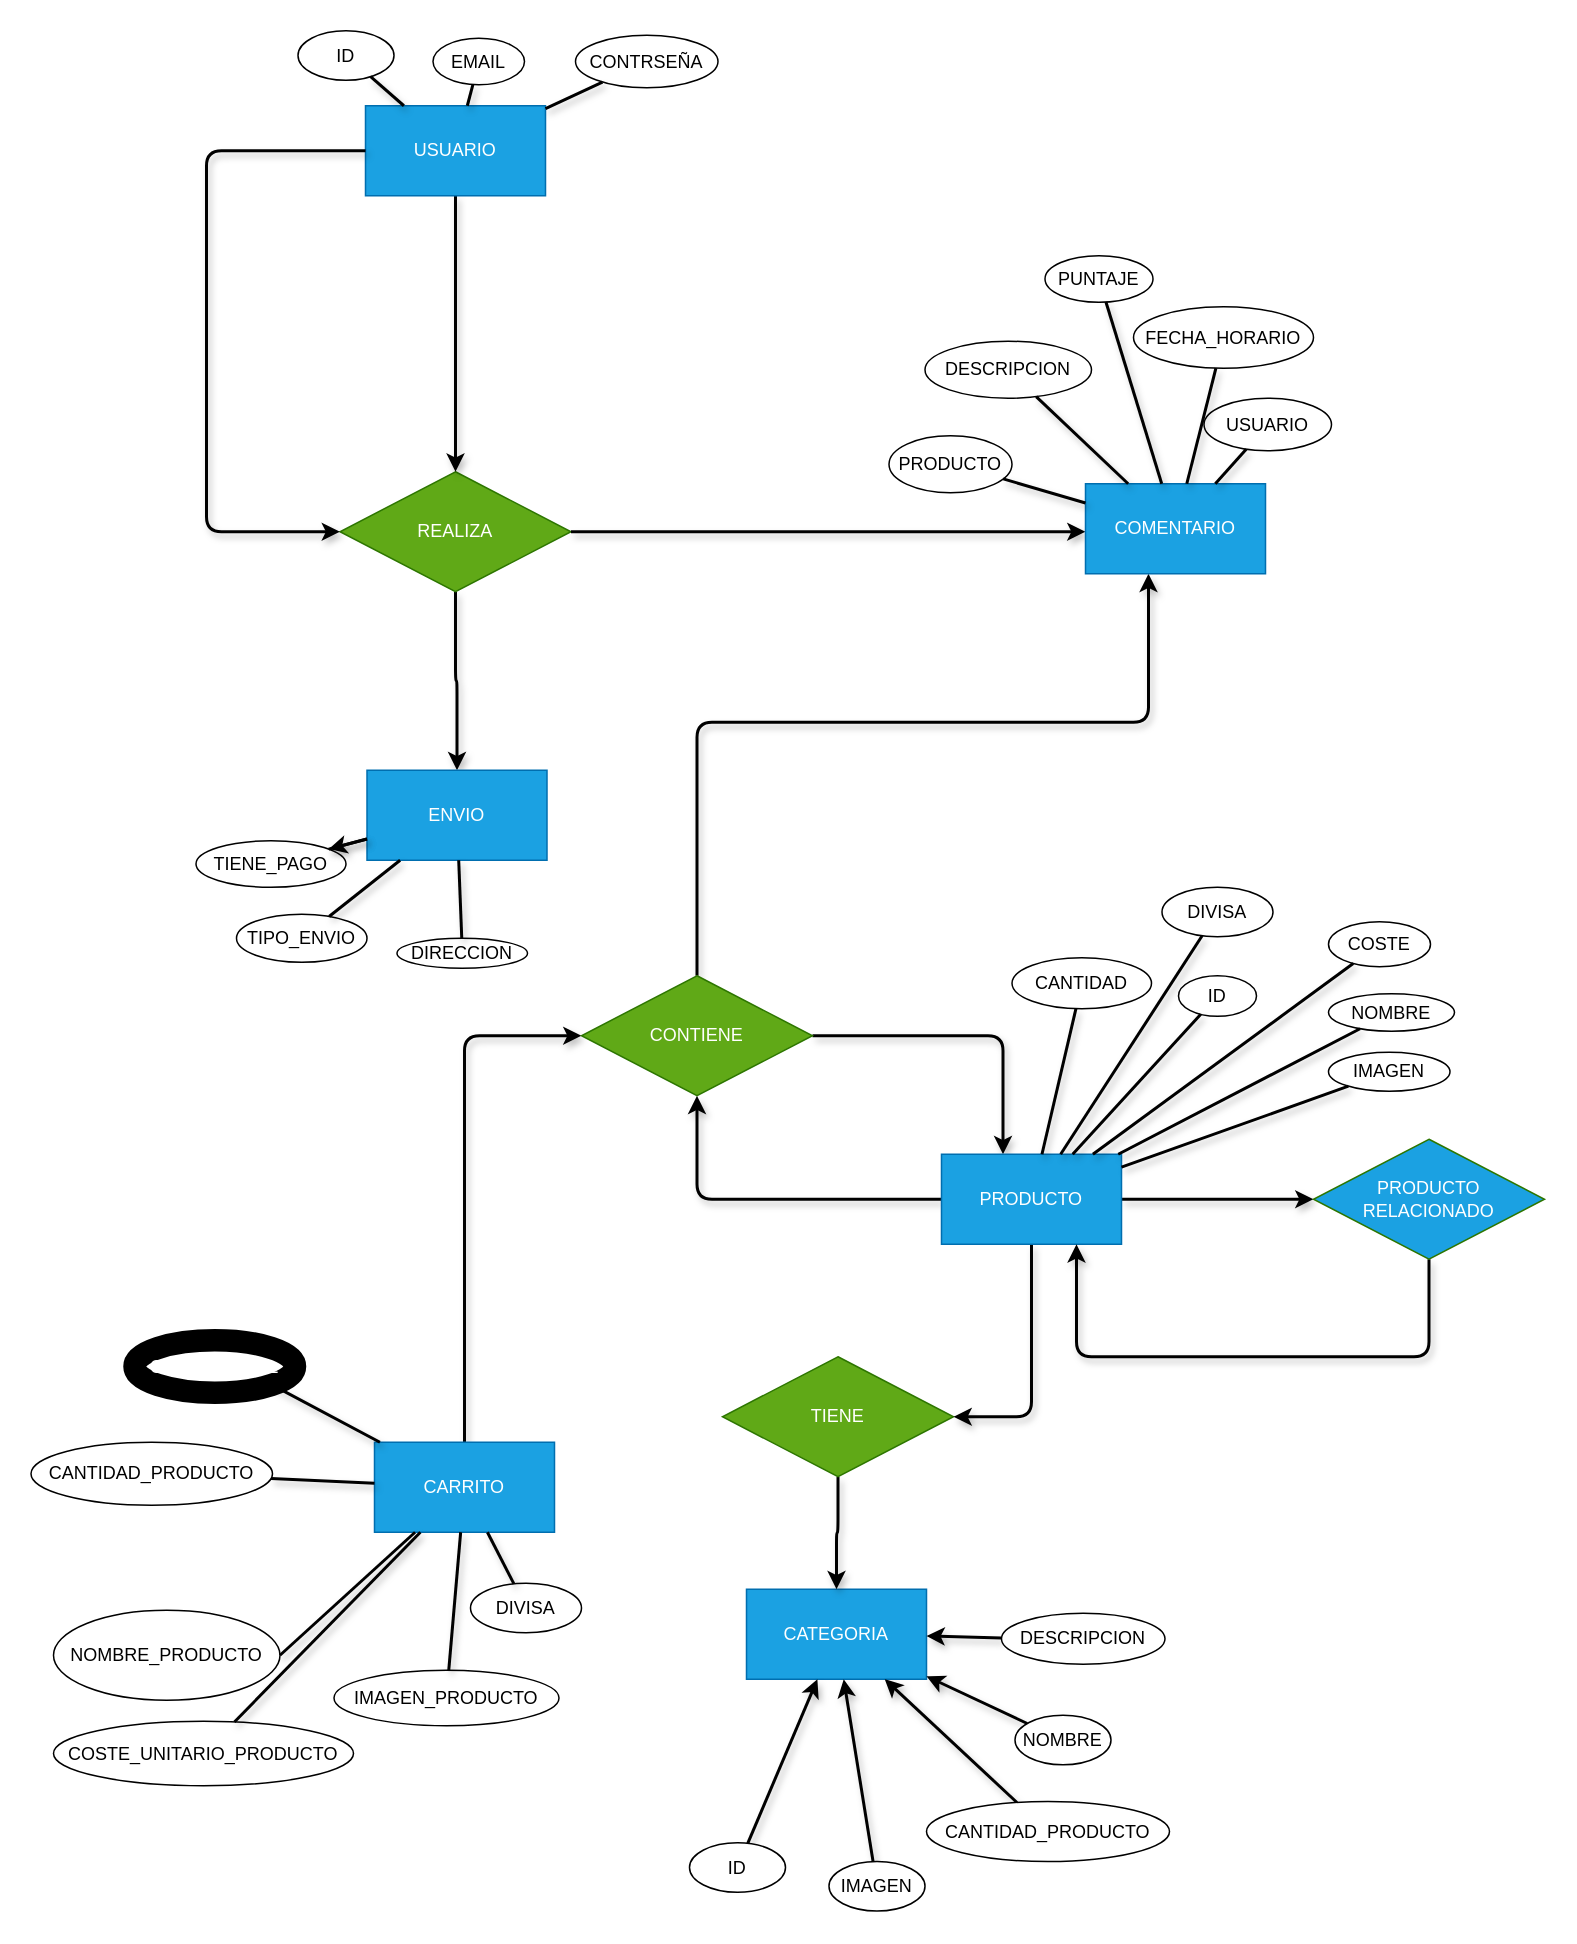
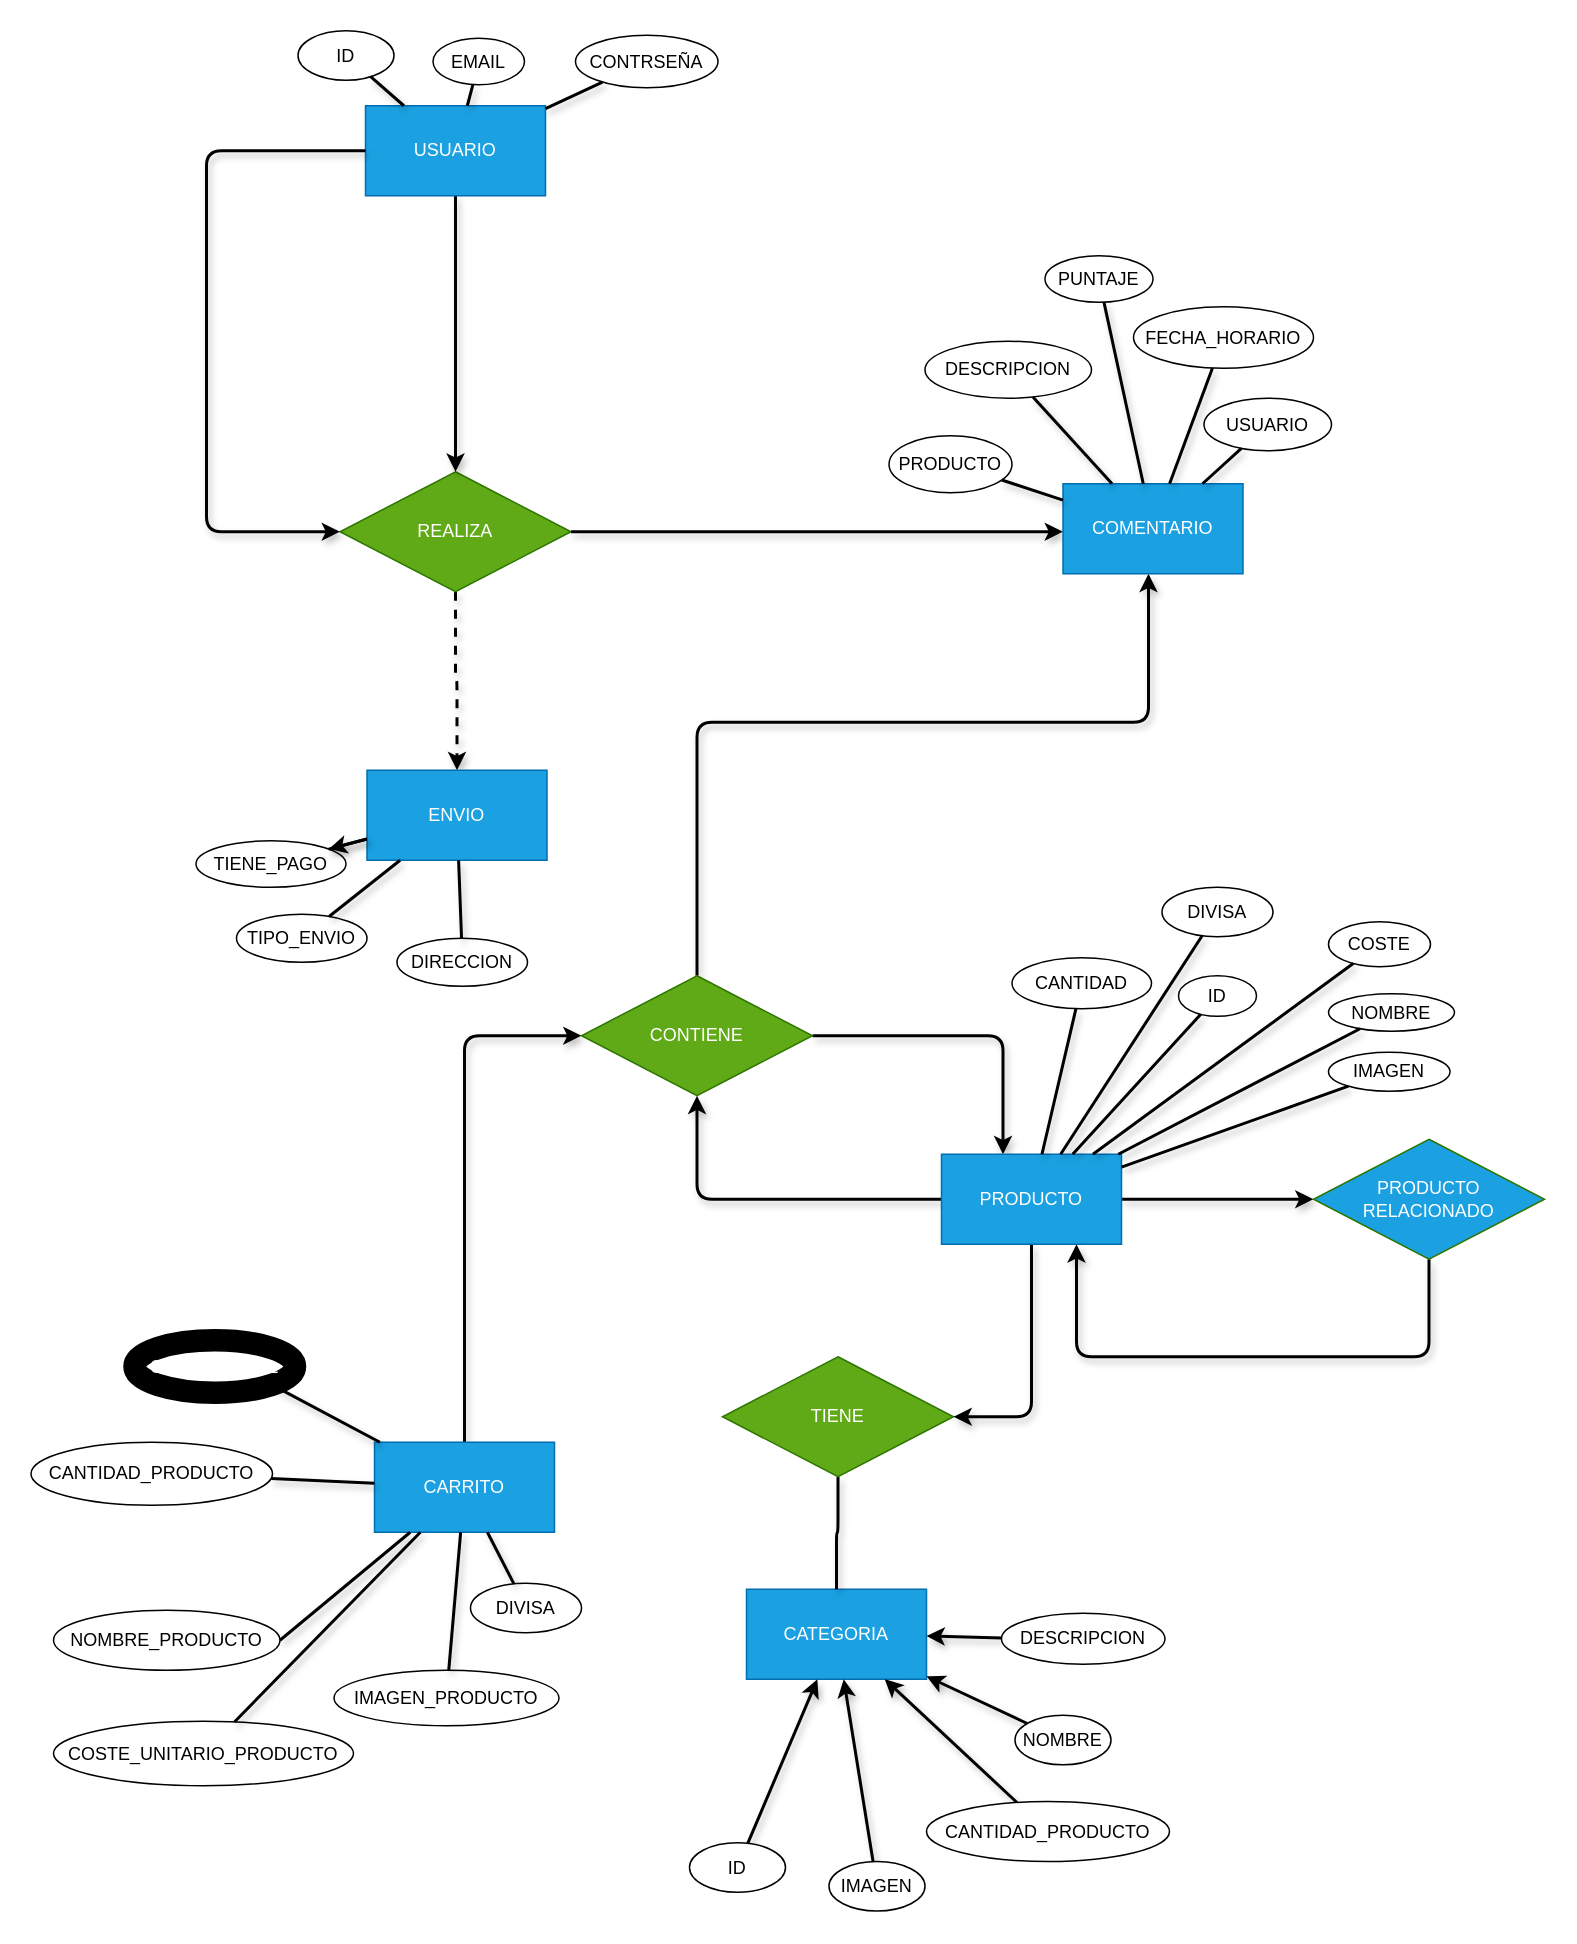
node "COMENTARIO": moved (1175, 529) -> (1153, 529)
edge "REALIZA" -> "ENVIO": style solid -> dashed
node "DIRECCION": size 131x30 -> 131x48
edge "TIENE" -> "CATEGORIA": arrowhead classic -> none
node "NOMBRE_PRODUCTO": size 227x90 -> 227x60
